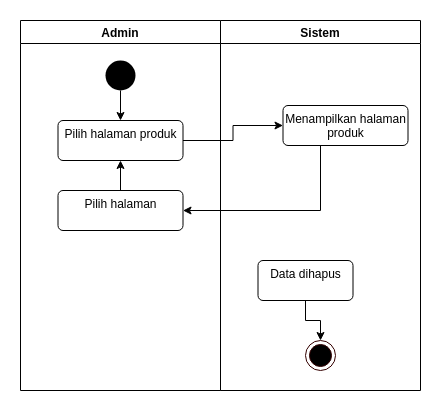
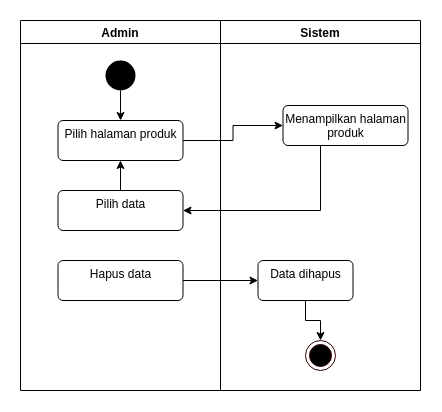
node "Pilih halaman": label "Pilih halaman" -> "Pilih data"
node "Hapus data": added
edge "Hapus data" -> "Data dihapus": added
